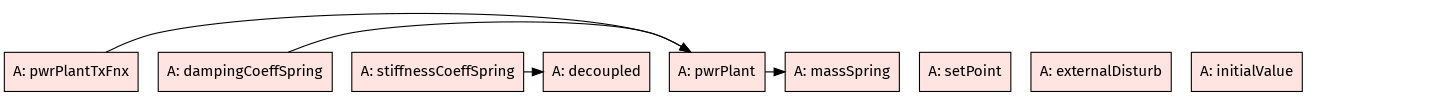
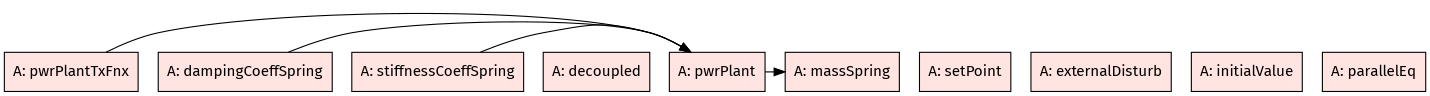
edge "A: stiffnessCoeffSpring" -> "A: decoupled": now "A: stiffnessCoeffSpring" -> "A: pwrPlant"
node "A: parallelEq": added
